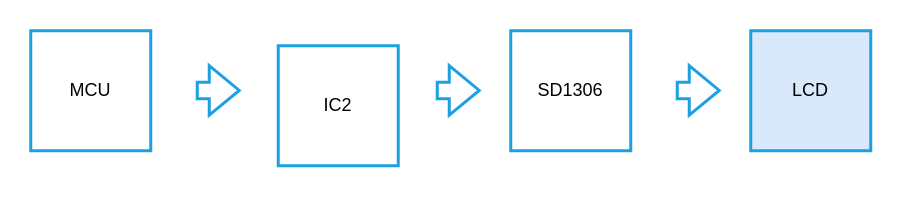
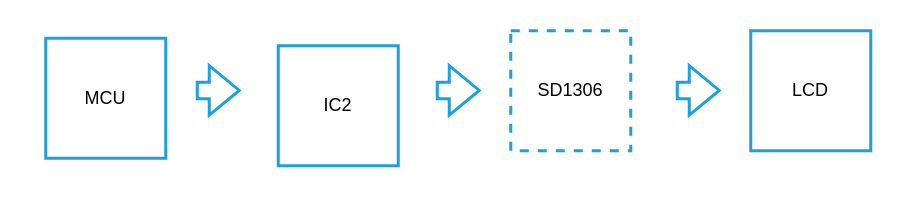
node "MCU": moved (91, 91) -> (106, 98)
node "SD1306": style solid -> dashed
node "LCD": fillcolor #dae8fc -> #ffffff
